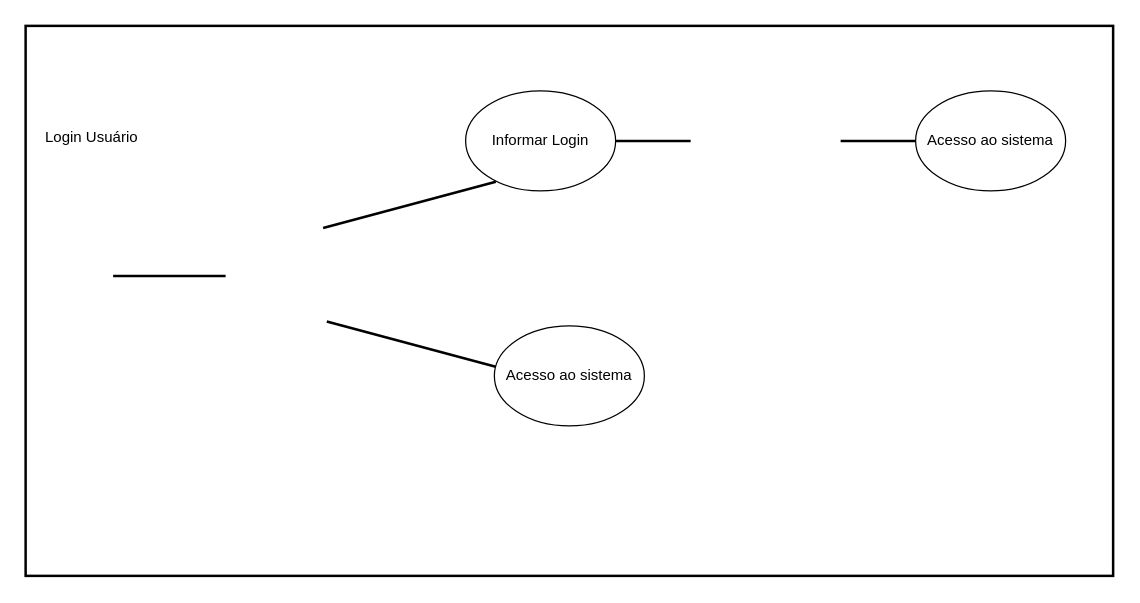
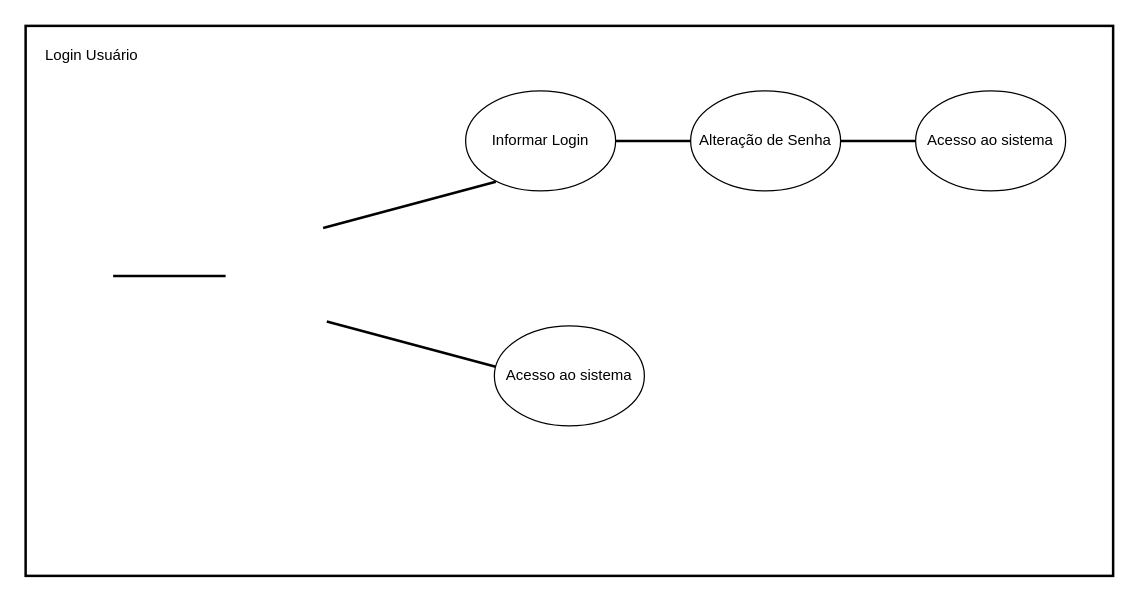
node "Login Usuário": moved (132, 138) -> (132, 57)
node "Alteração de Senha": added
